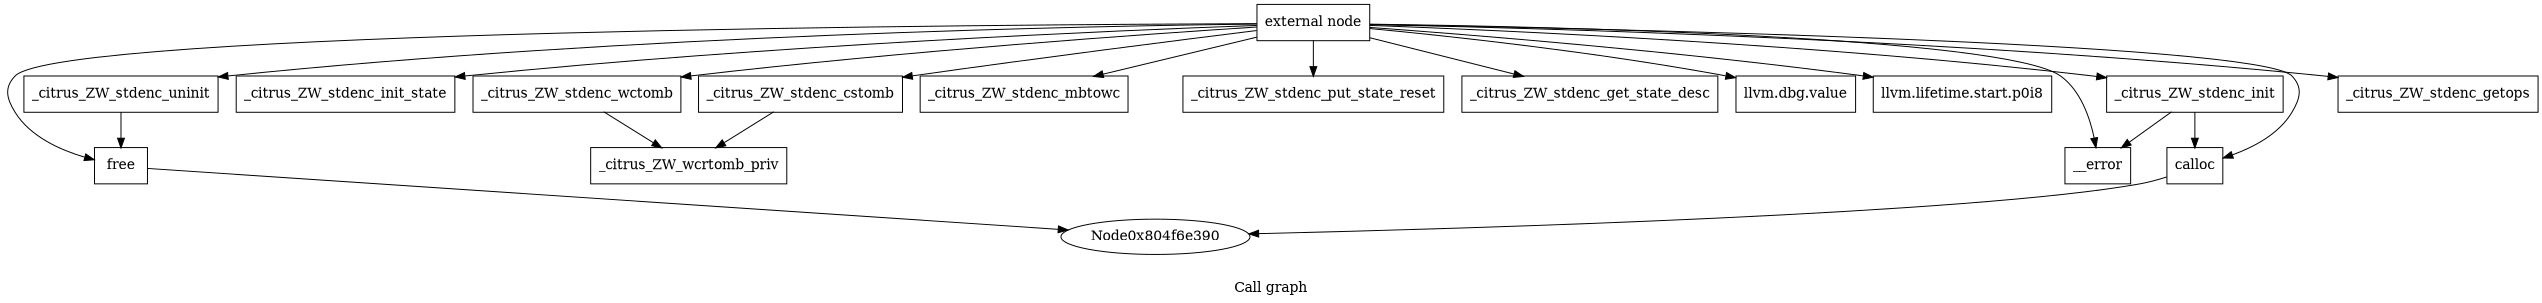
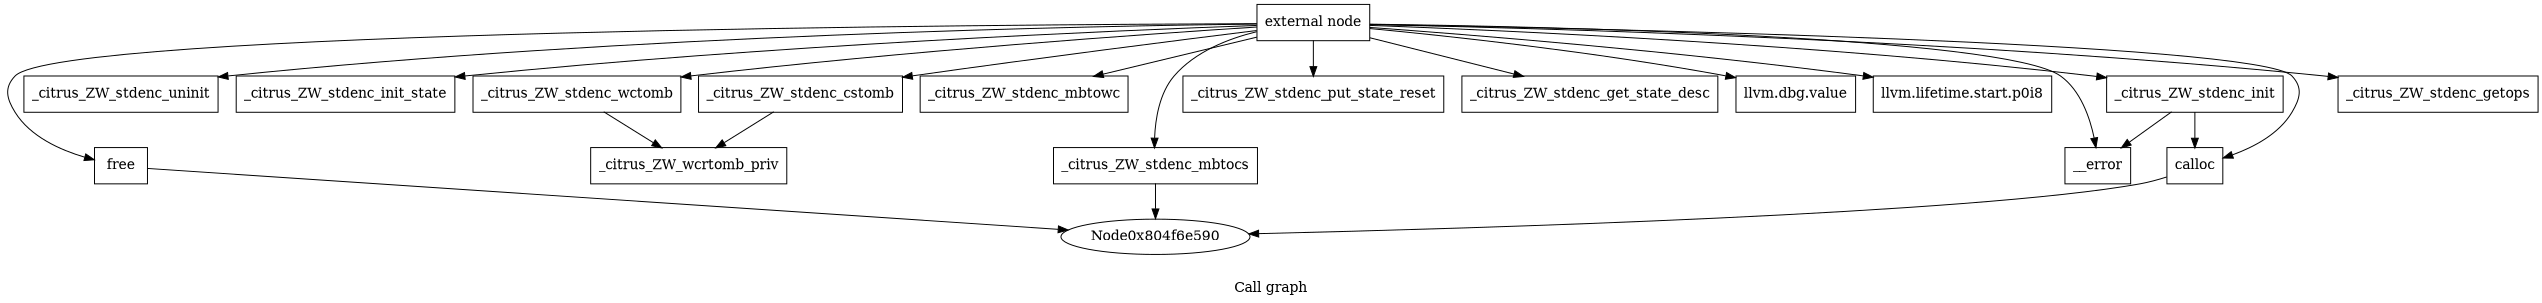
edge "_citrus_ZW_stdenc_uninit" -> "free": removed
node "_citrus_ZW_stdenc_mbtocs": added
node "Node0x804f6e390": label "Node0x804f6e390" -> "Node0x804f6e590"
